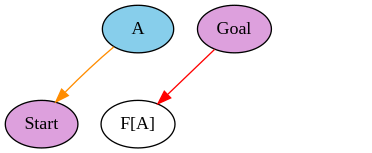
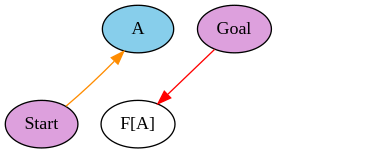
edge "A" -> "Start": reversed
